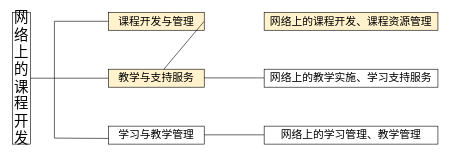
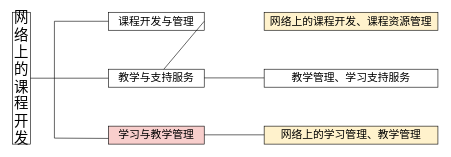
node "课程开发与管理": fillcolor #fff2cc -> #ffffff
node "教学与支持服务": fillcolor #fff2cc -> #ffffff
node "网络上的教学实施、学习支持服务": label "网络上的教学实施、学习支持服务" -> "教学管理、学习支持服务"
node "学习与教学管理": fillcolor #ffffff -> #f8cecc
node "网络上的学习管理、教学管理": fillcolor #ffffff -> #fff2cc
